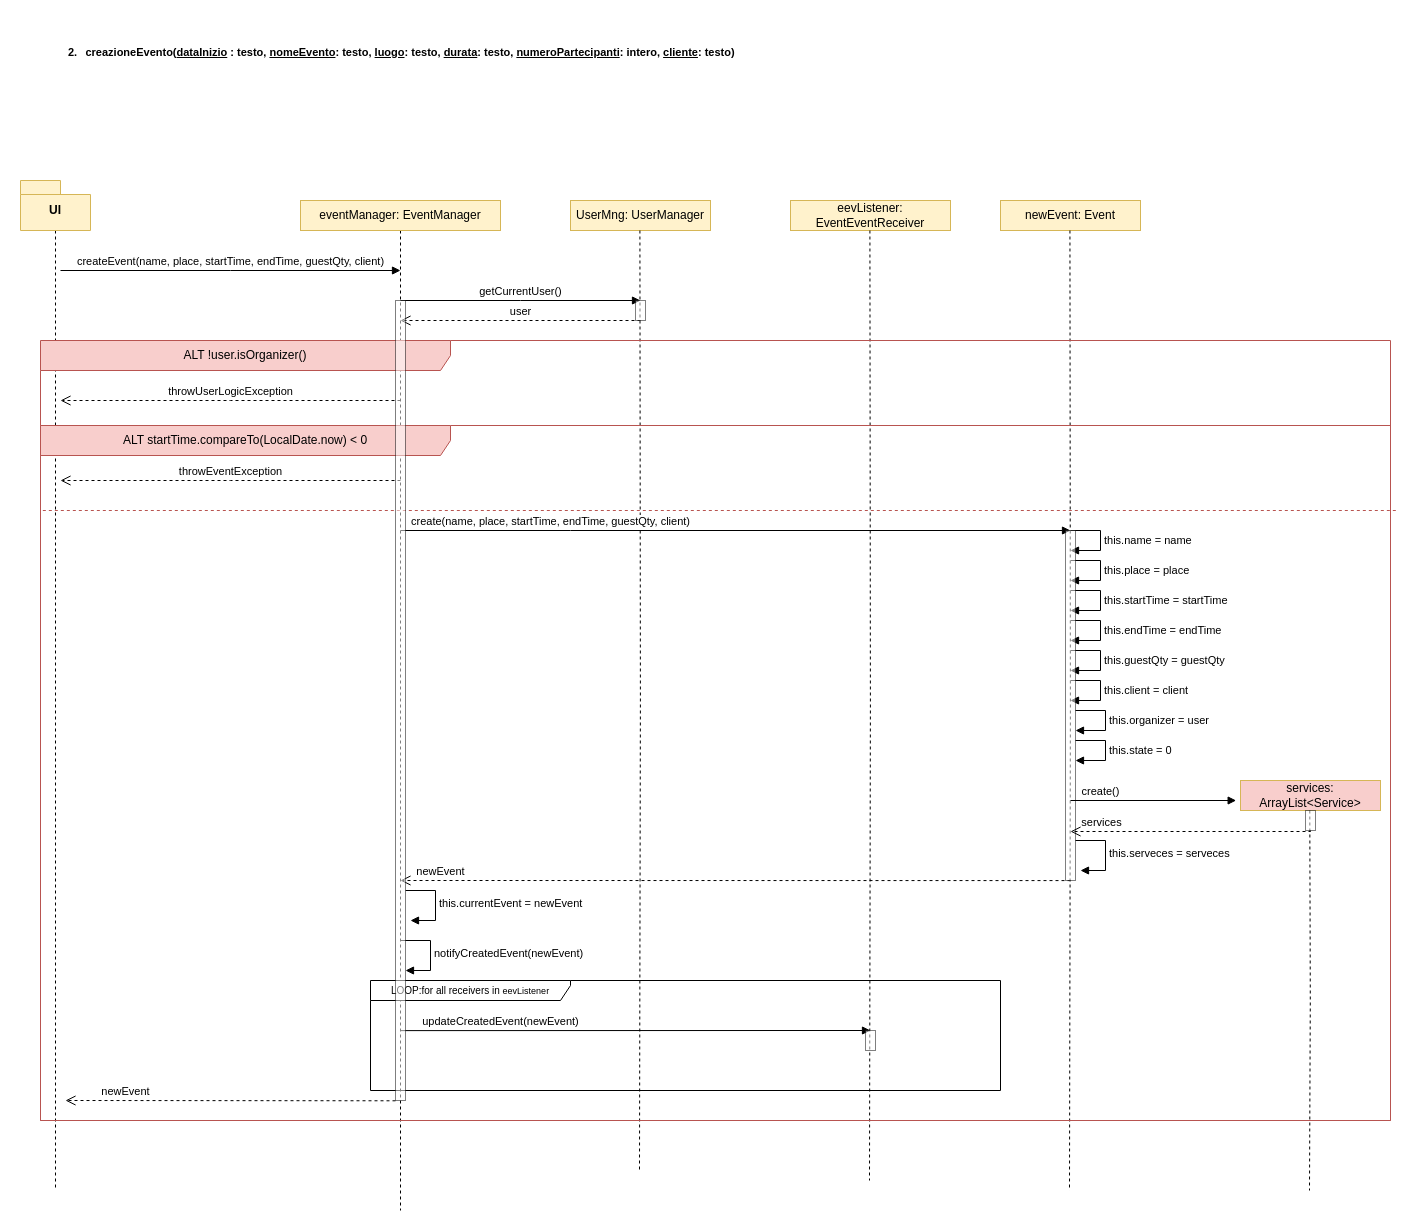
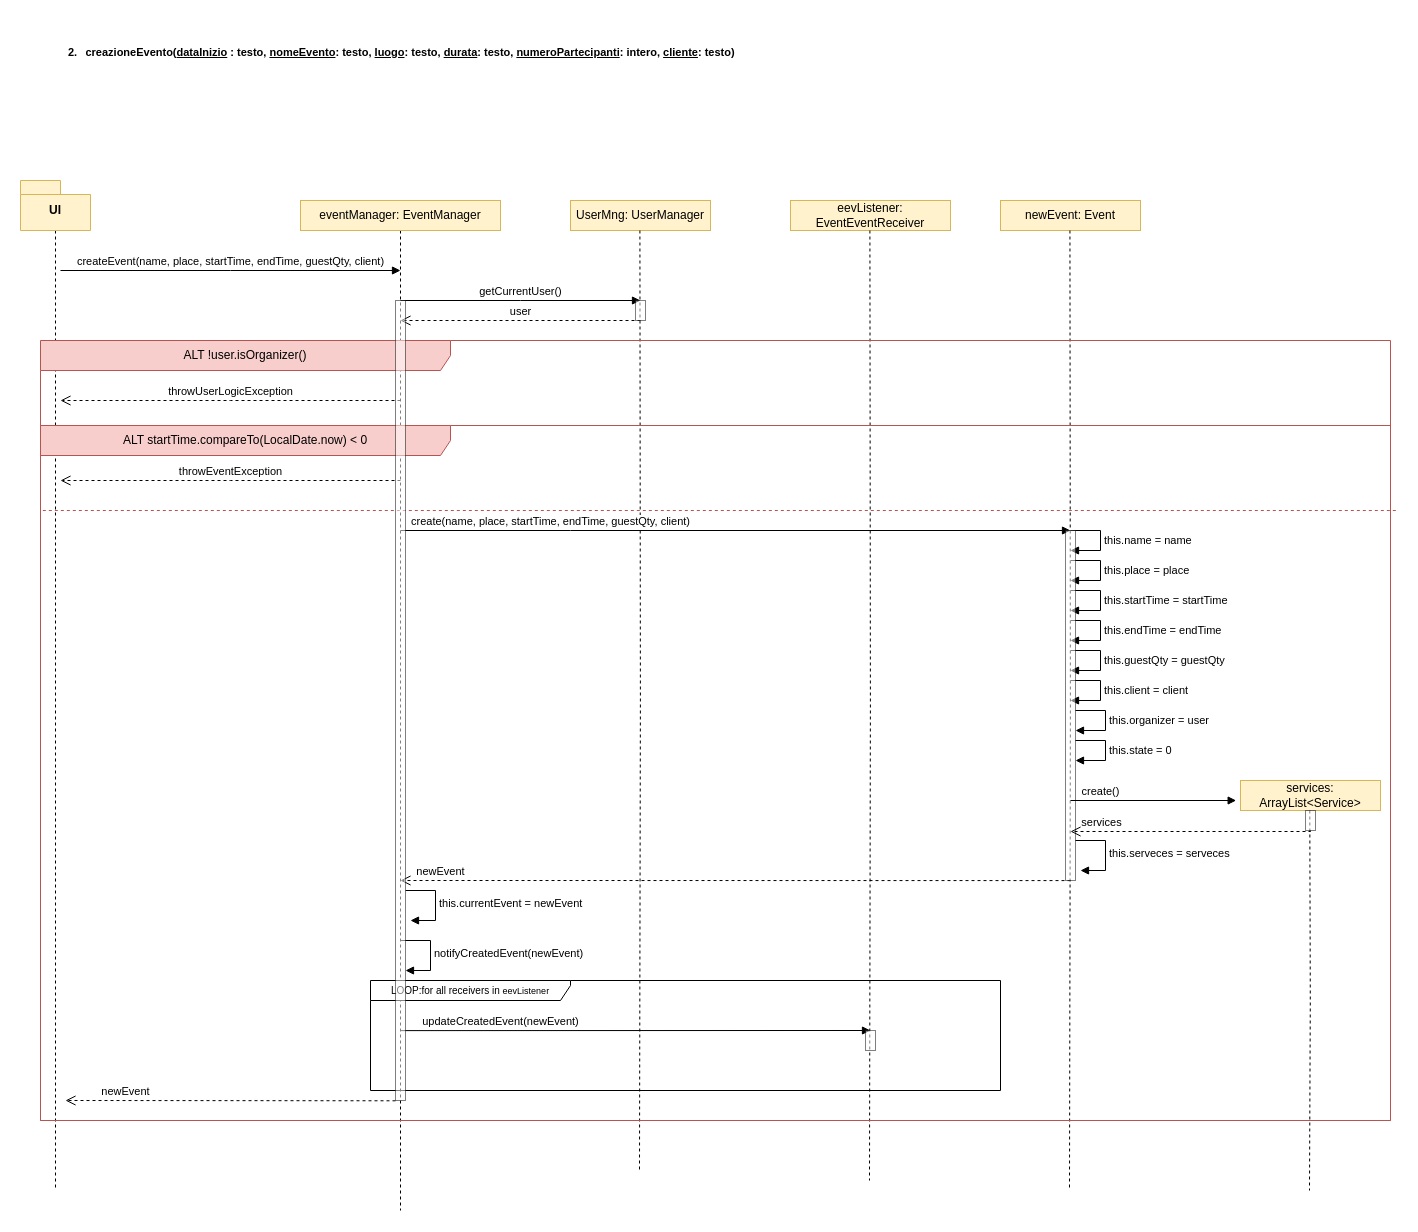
node "services: ArrayList<Service>": fillcolor #f8cecc -> #fff2cc
